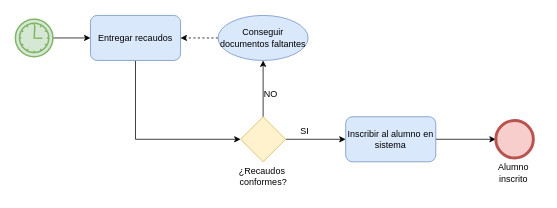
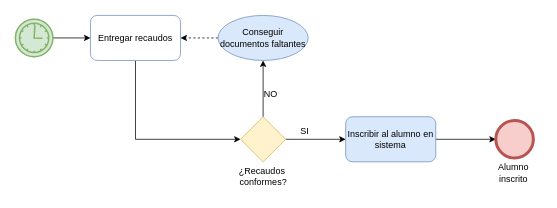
node "Entregar recaudos": fillcolor #dae8fc -> #ffffff
